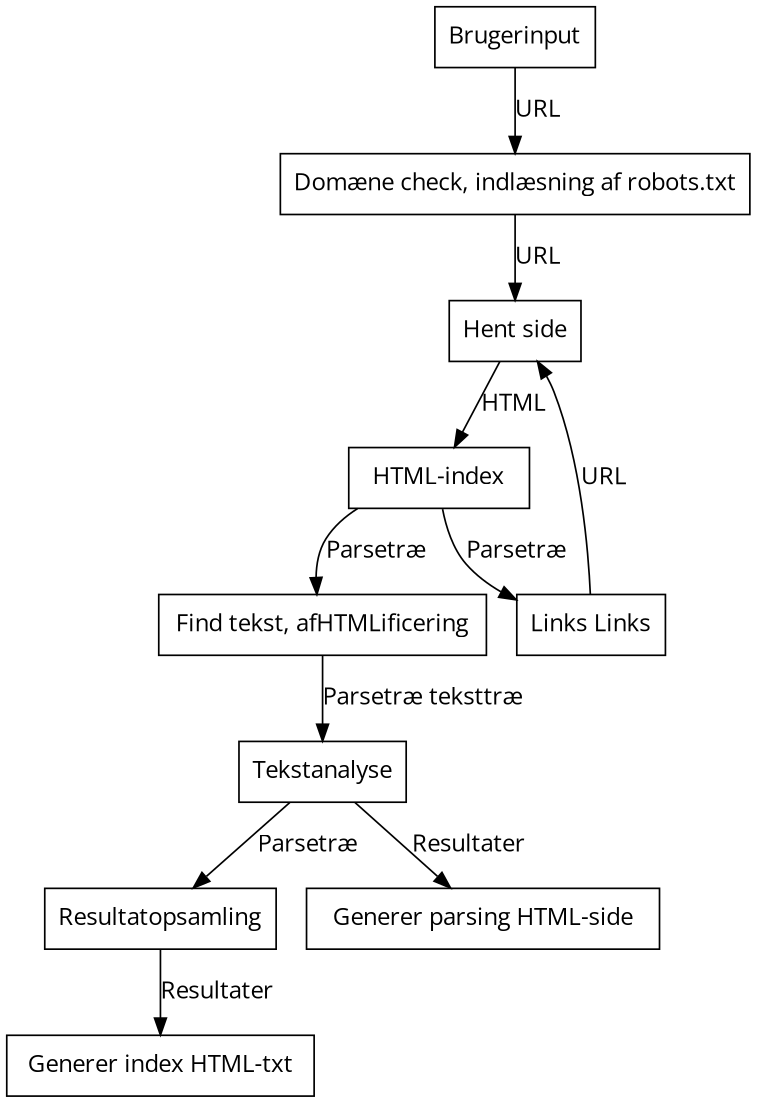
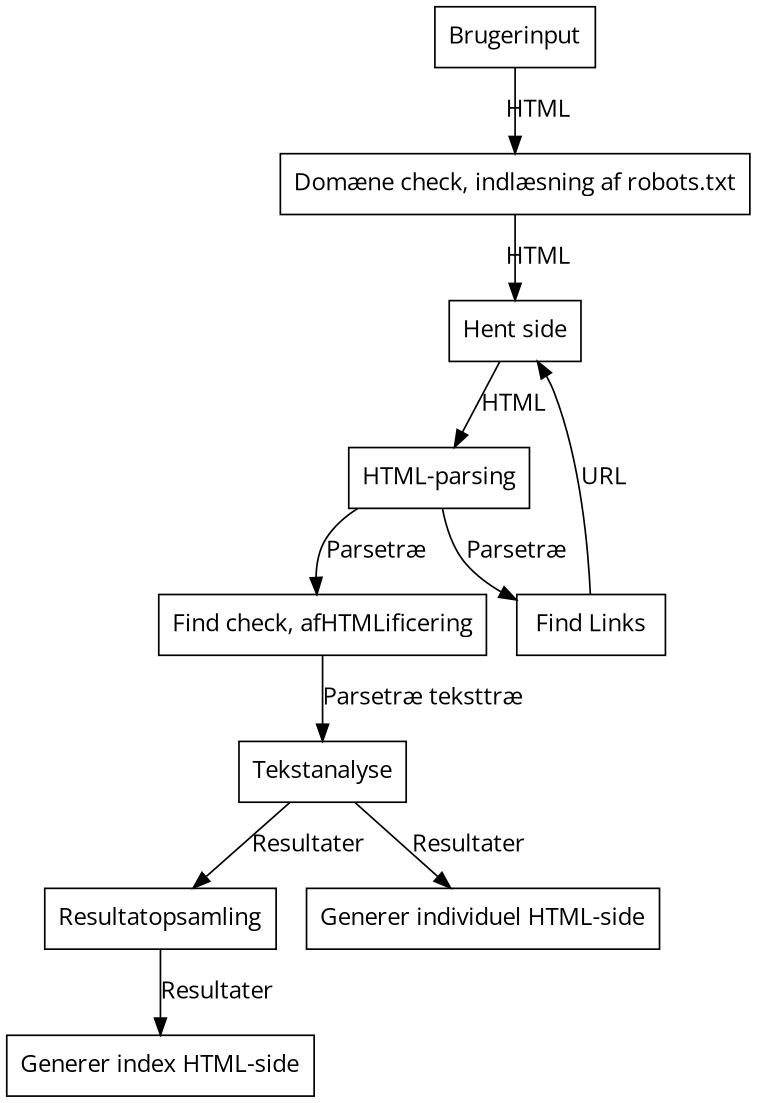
edge "Brugerinput" -> "Domæne check, indlæsning af robots.txt": label "URL" -> "HTML"
edge "Domæne check, indlæsning af robots.txt" -> "Hent side": label "URL" -> "HTML"
node "HTML-index": label "HTML-index" -> "HTML-parsing"
node "Find tekst, afHTMLificering": label "Find tekst, afHTMLificering" -> "Find check, afHTMLificering"
node "Links Links": label "Links Links" -> "Find Links"
edge "Tekstanalyse" -> "Resultatopsamling": label "Parsetræ" -> "Resultater"
node "Generer parsing HTML-side": label "Generer parsing HTML-side" -> "Generer individuel HTML-side"
node "Generer index HTML-txt": label "Generer index HTML-txt" -> "Generer index HTML-side"
